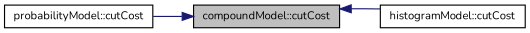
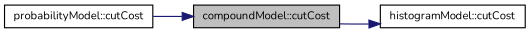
edge "histogramModel::cutCost" -> "compoundModel::cutCost": reversed
